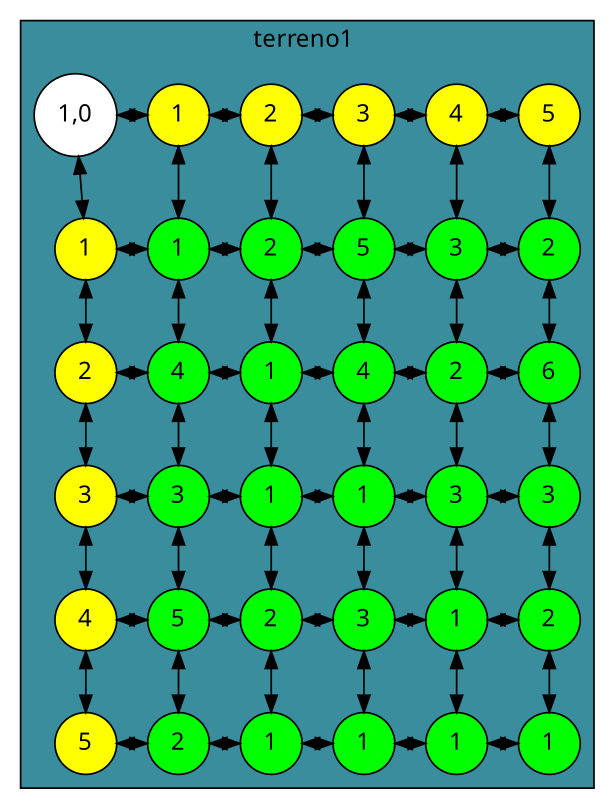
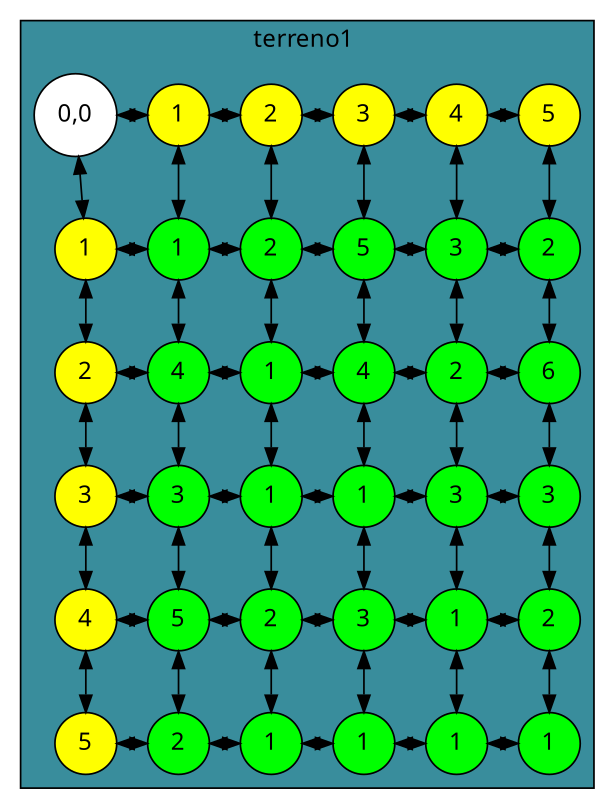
node "1,0": label "1,0" -> "0,0"
